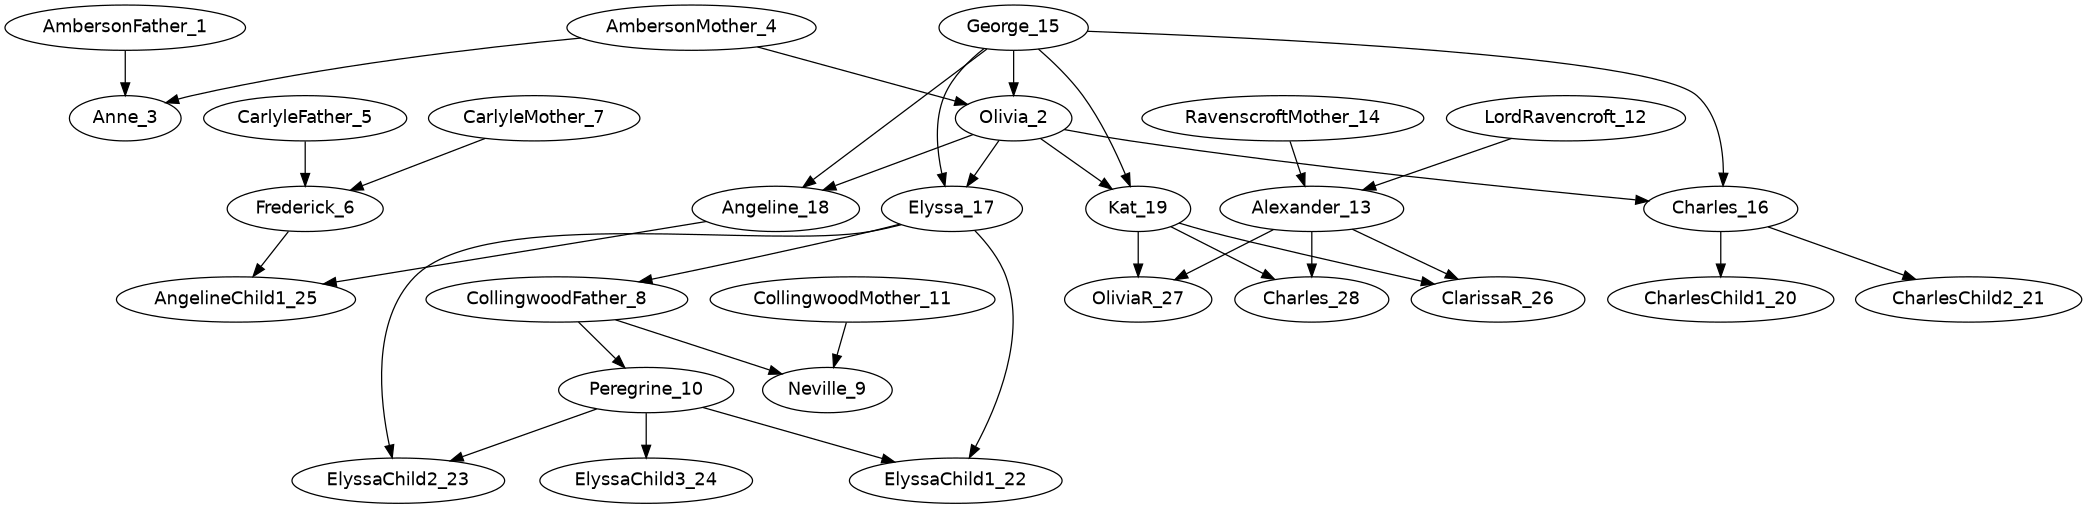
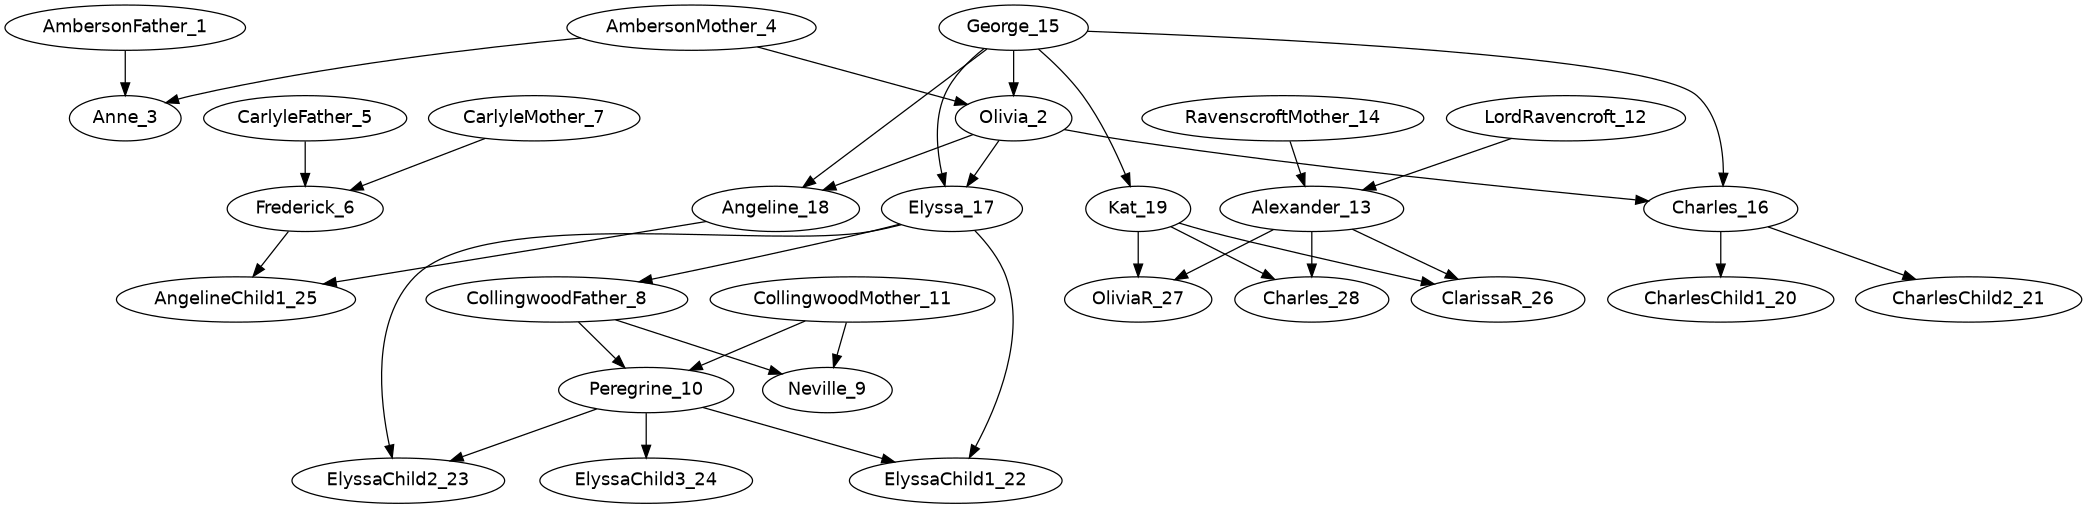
edge "Olivia_2" -> "Kat_19": removed
edge "CollingwoodMother_11" -> "Peregrine_10": added
